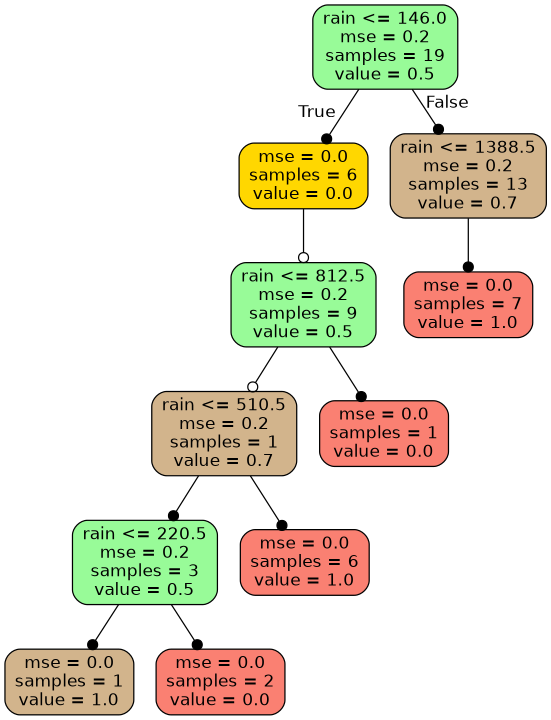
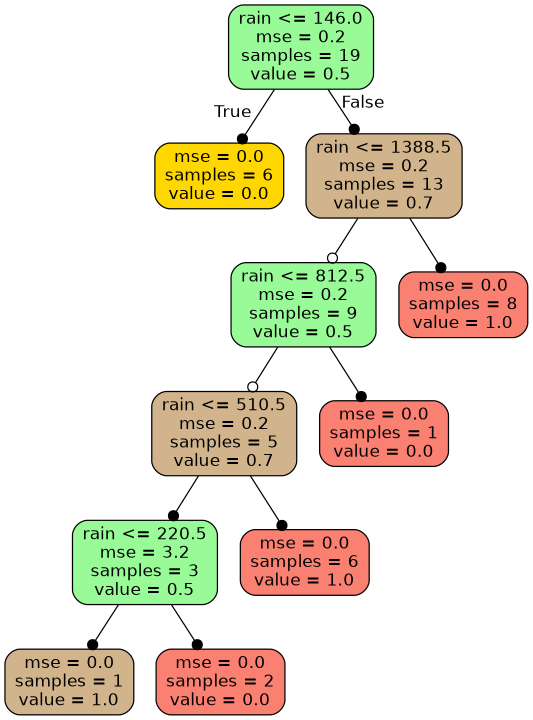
edge "mse = 0.0 samples = 6 value = 0.0" -> "rain <= 812.5 mse = 0.2 samples = 9 value = 0.5": now "rain <= 1388.5 mse = 0.2 samples = 13 value = 0.7" -> "rain <= 812.5 mse = 0.2 samples = 9 value = 0.5"
node "mse = 0.0 samples = 7 value = 1.0": label "mse = 0.0 samples = 7 value = 1.0" -> "mse = 0.0 samples = 8 value = 1.0"
node "rain <= 510.5 mse = 0.2 samples = 1 value = 0.7": label "rain <= 510.5 mse = 0.2 samples = 1 value = 0.7" -> "rain <= 510.5 mse = 0.2 samples = 5 value = 0.7"
node "rain <= 220.5 mse = 0.2 samples = 3 value = 0.5": label "rain <= 220.5 mse = 0.2 samples = 3 value = 0.5" -> "rain <= 220.5 mse = 3.2 samples = 3 value = 0.5"
